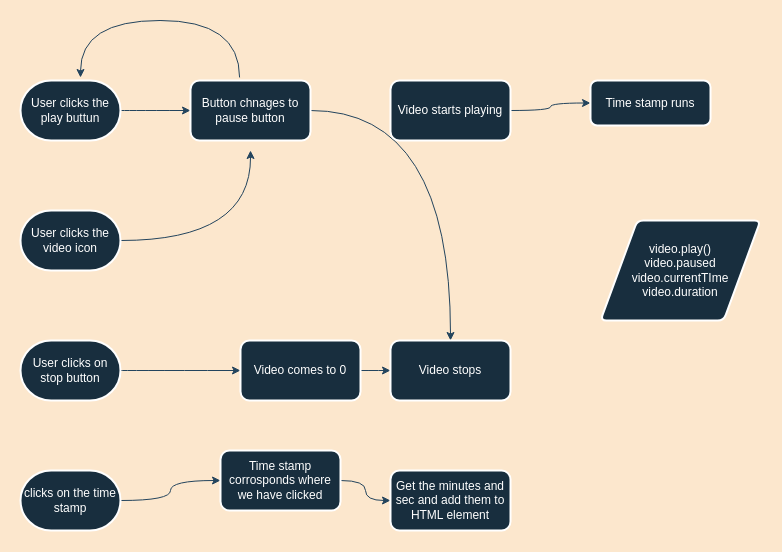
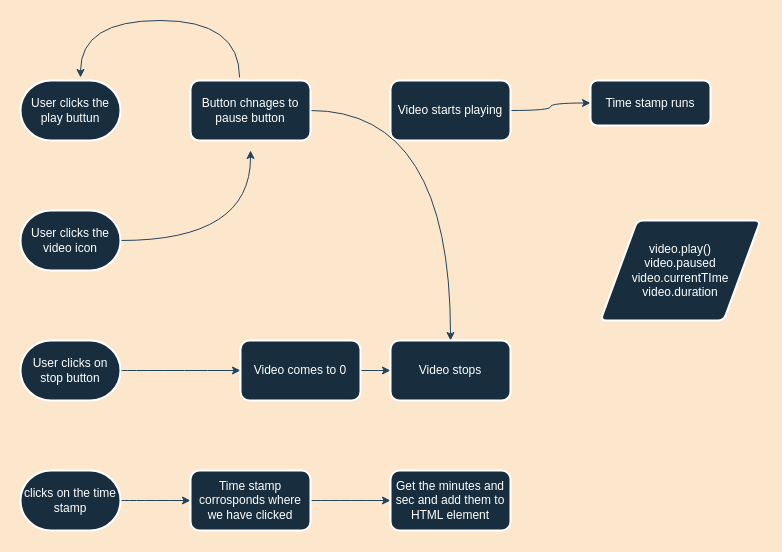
edge "User clicks the play buttun" -> "Button chnages to pause button": removed
node "Time stamp corrosponds where we have clicked": moved (281, 481) -> (251, 501)
